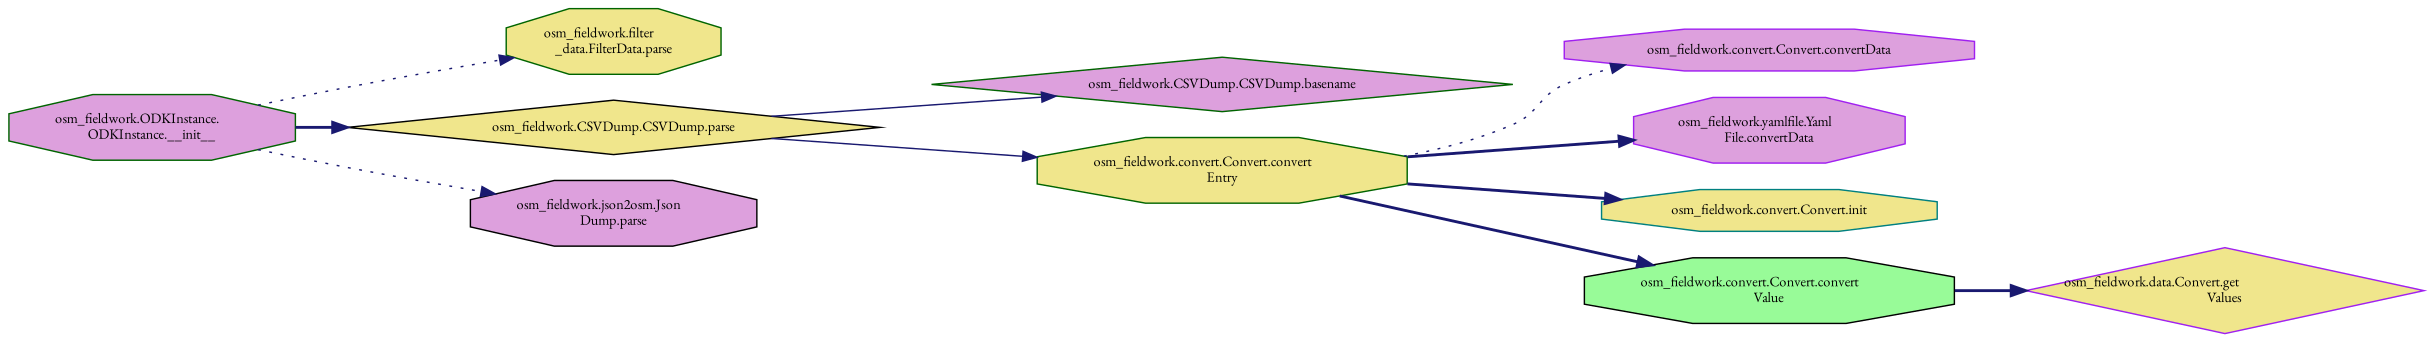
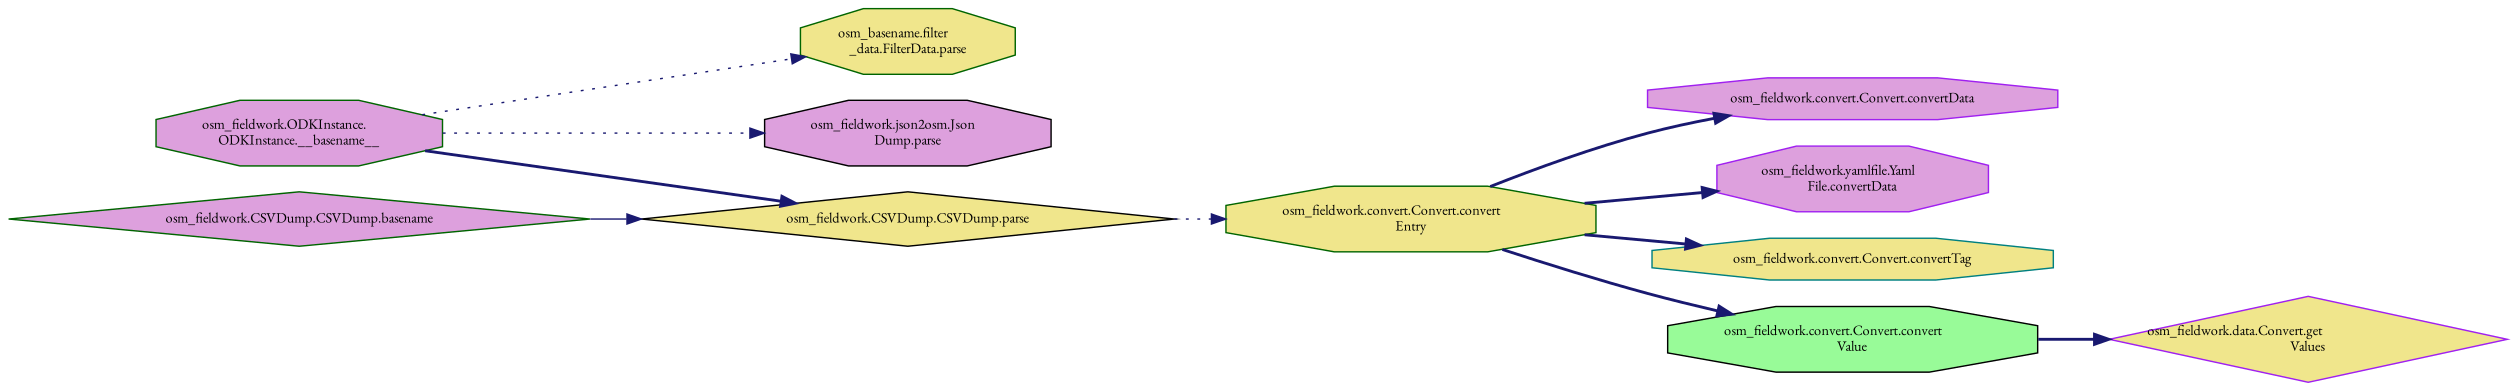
node "osm_fieldwork.filter _data.FilterData.parse": label "osm_fieldwork.filter _data.FilterData.parse" -> "osm_basename.filter _data.FilterData.parse"
edge "osm_fieldwork.CSVDump.CSVDump.parse" -> "osm_fieldwork.CSVDump.CSVDump.basename": reversed
edge "osm_fieldwork.convert.Convert.convert Entry" -> "osm_fieldwork.convert.Convert.convertData": style dotted -> bold
node "osm_fieldwork.ODKInstance. ODKInstance.__init__": label "osm_fieldwork.ODKInstance. ODKInstance.__init__" -> "osm_fieldwork.ODKInstance. ODKInstance.__basename__"
edge "osm_fieldwork.CSVDump.CSVDump.parse" -> "osm_fieldwork.convert.Convert.convert Entry": style solid -> dotted
node "osm_fieldwork.convert.Convert.init": label "osm_fieldwork.convert.Convert.init" -> "osm_fieldwork.convert.Convert.convertTag"
